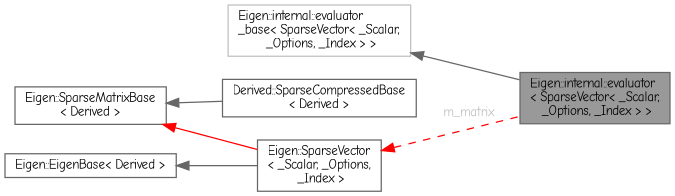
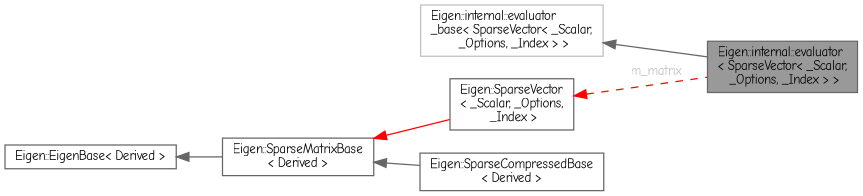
node "Derived::SparseCompressedBase < Derived >": label "Derived::SparseCompressedBase < Derived >" -> "Eigen::SparseCompressedBase < Derived >"
edge "Eigen::SparseVector < _Scalar, _Options, _Index >" -> "Eigen::EigenBase< Derived >": now "Eigen::SparseMatrixBase < Derived >" -> "Eigen::EigenBase< Derived >"
